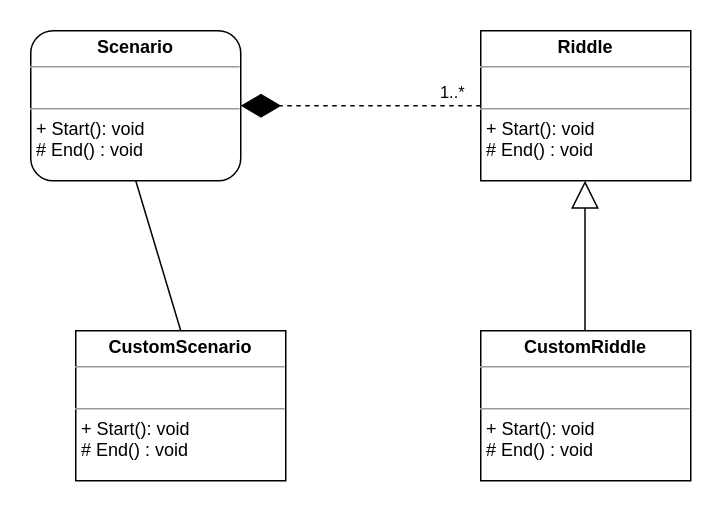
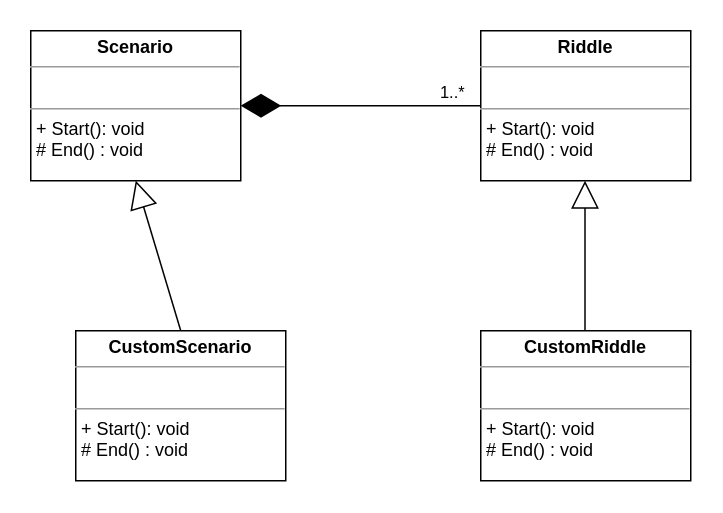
node "Scenario + Start(): void # End() : void": shape rounded rectangle -> rectangle
edge "Riddle + Start(): void # End() : void" -> "Scenario + Start(): void # End() : void": style dashed -> solid
edge "Scenario + Start(): void # End() : void" -- "CustomScenario + Start(): void # End() : void": arrowhead none -> block
